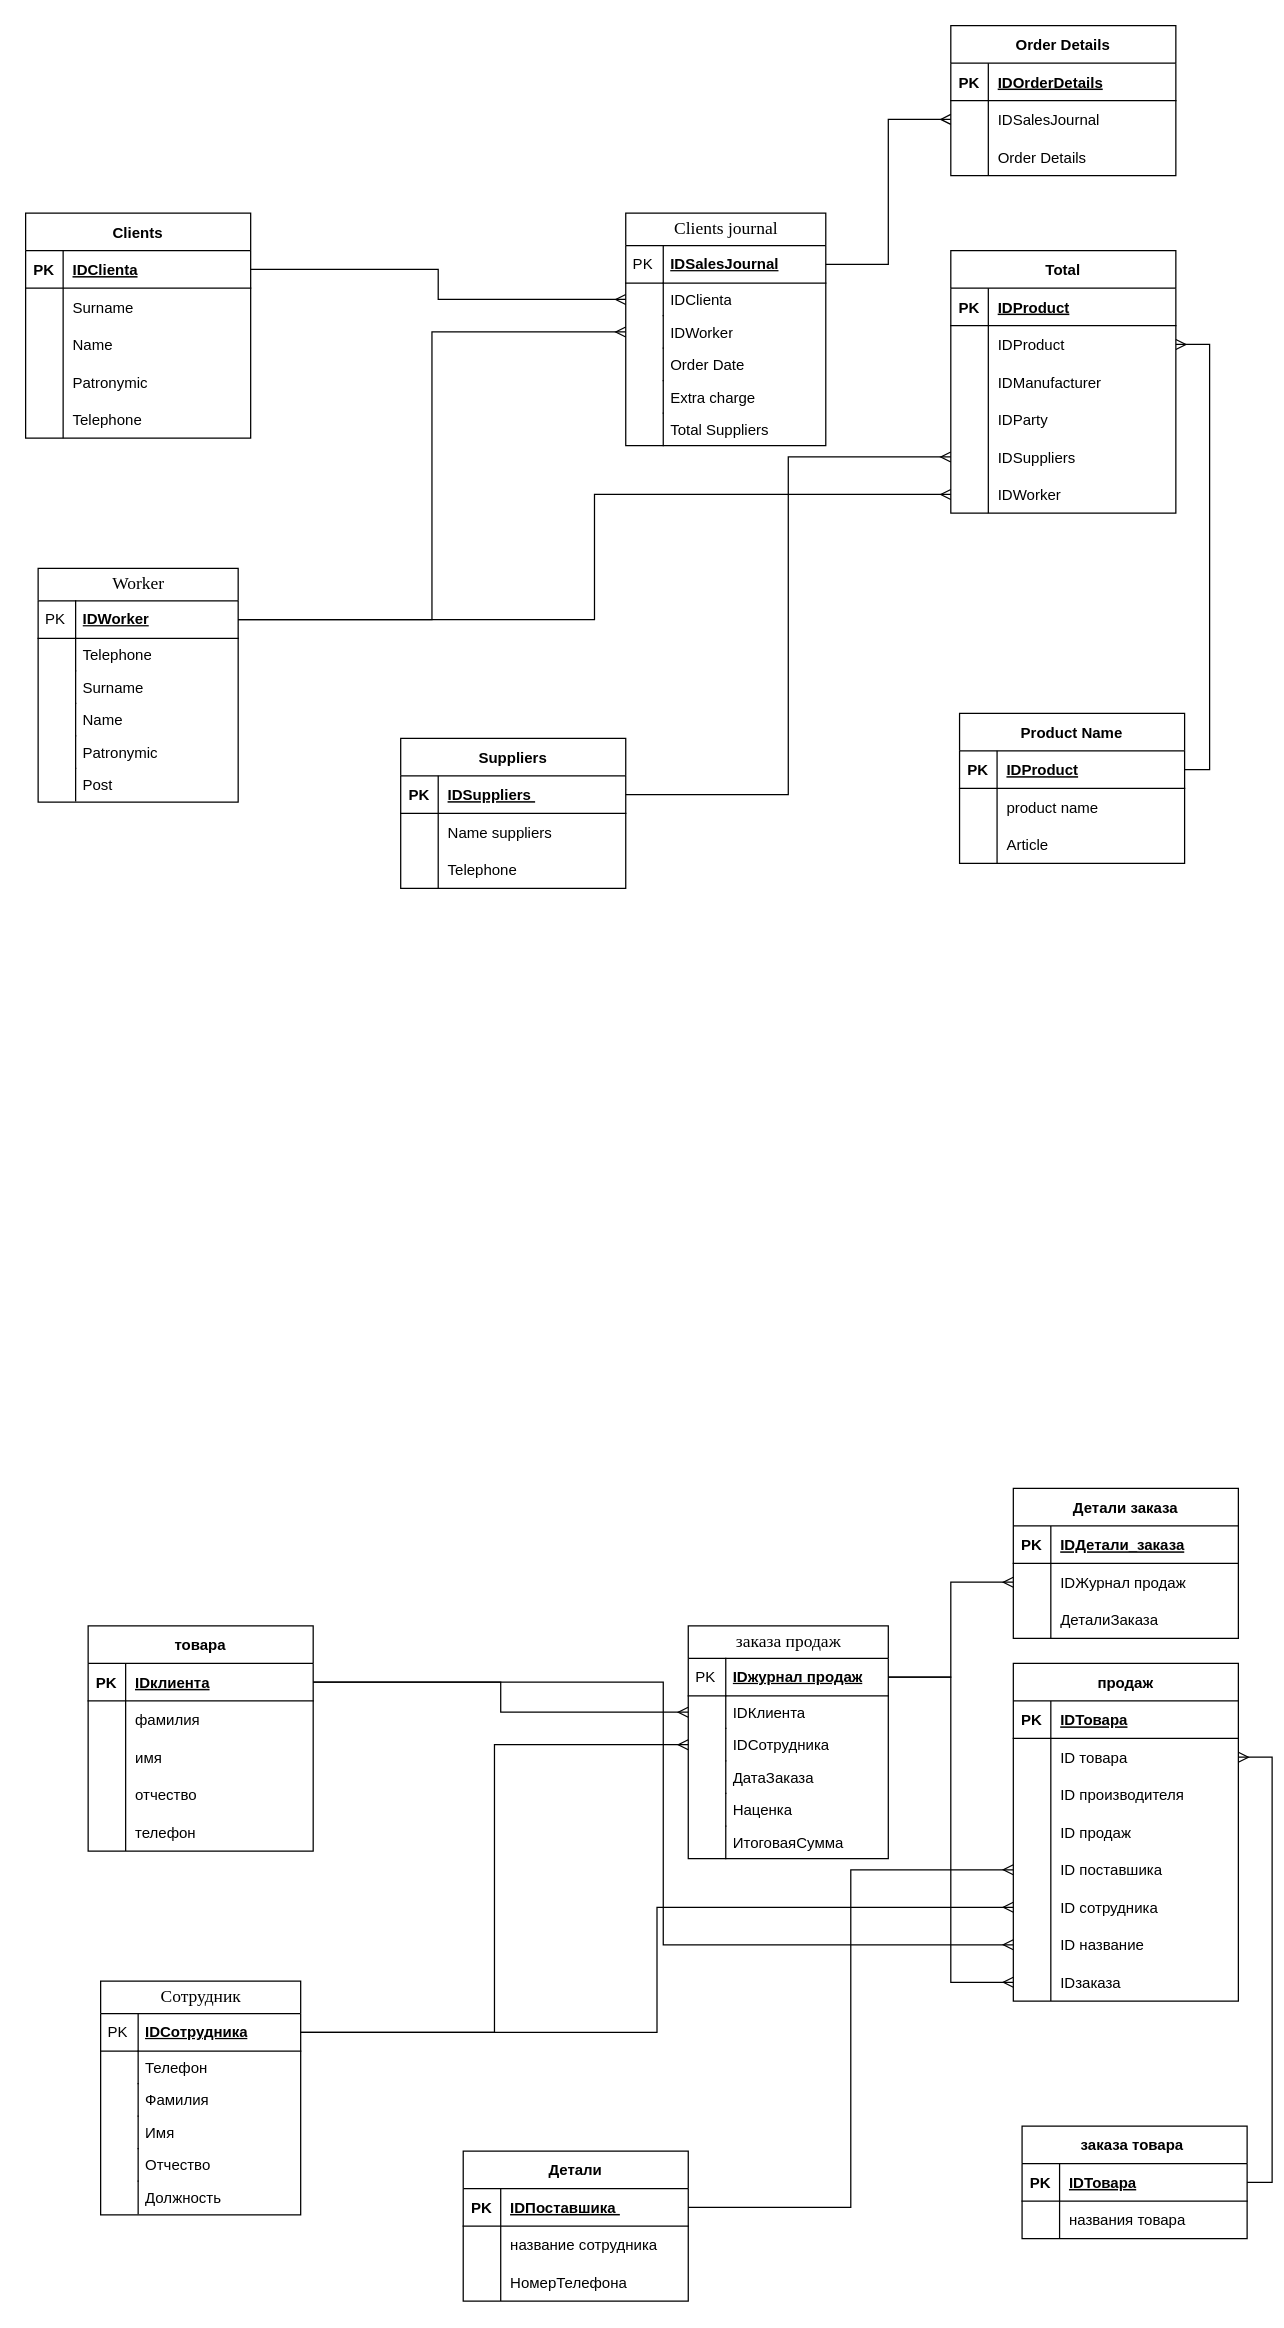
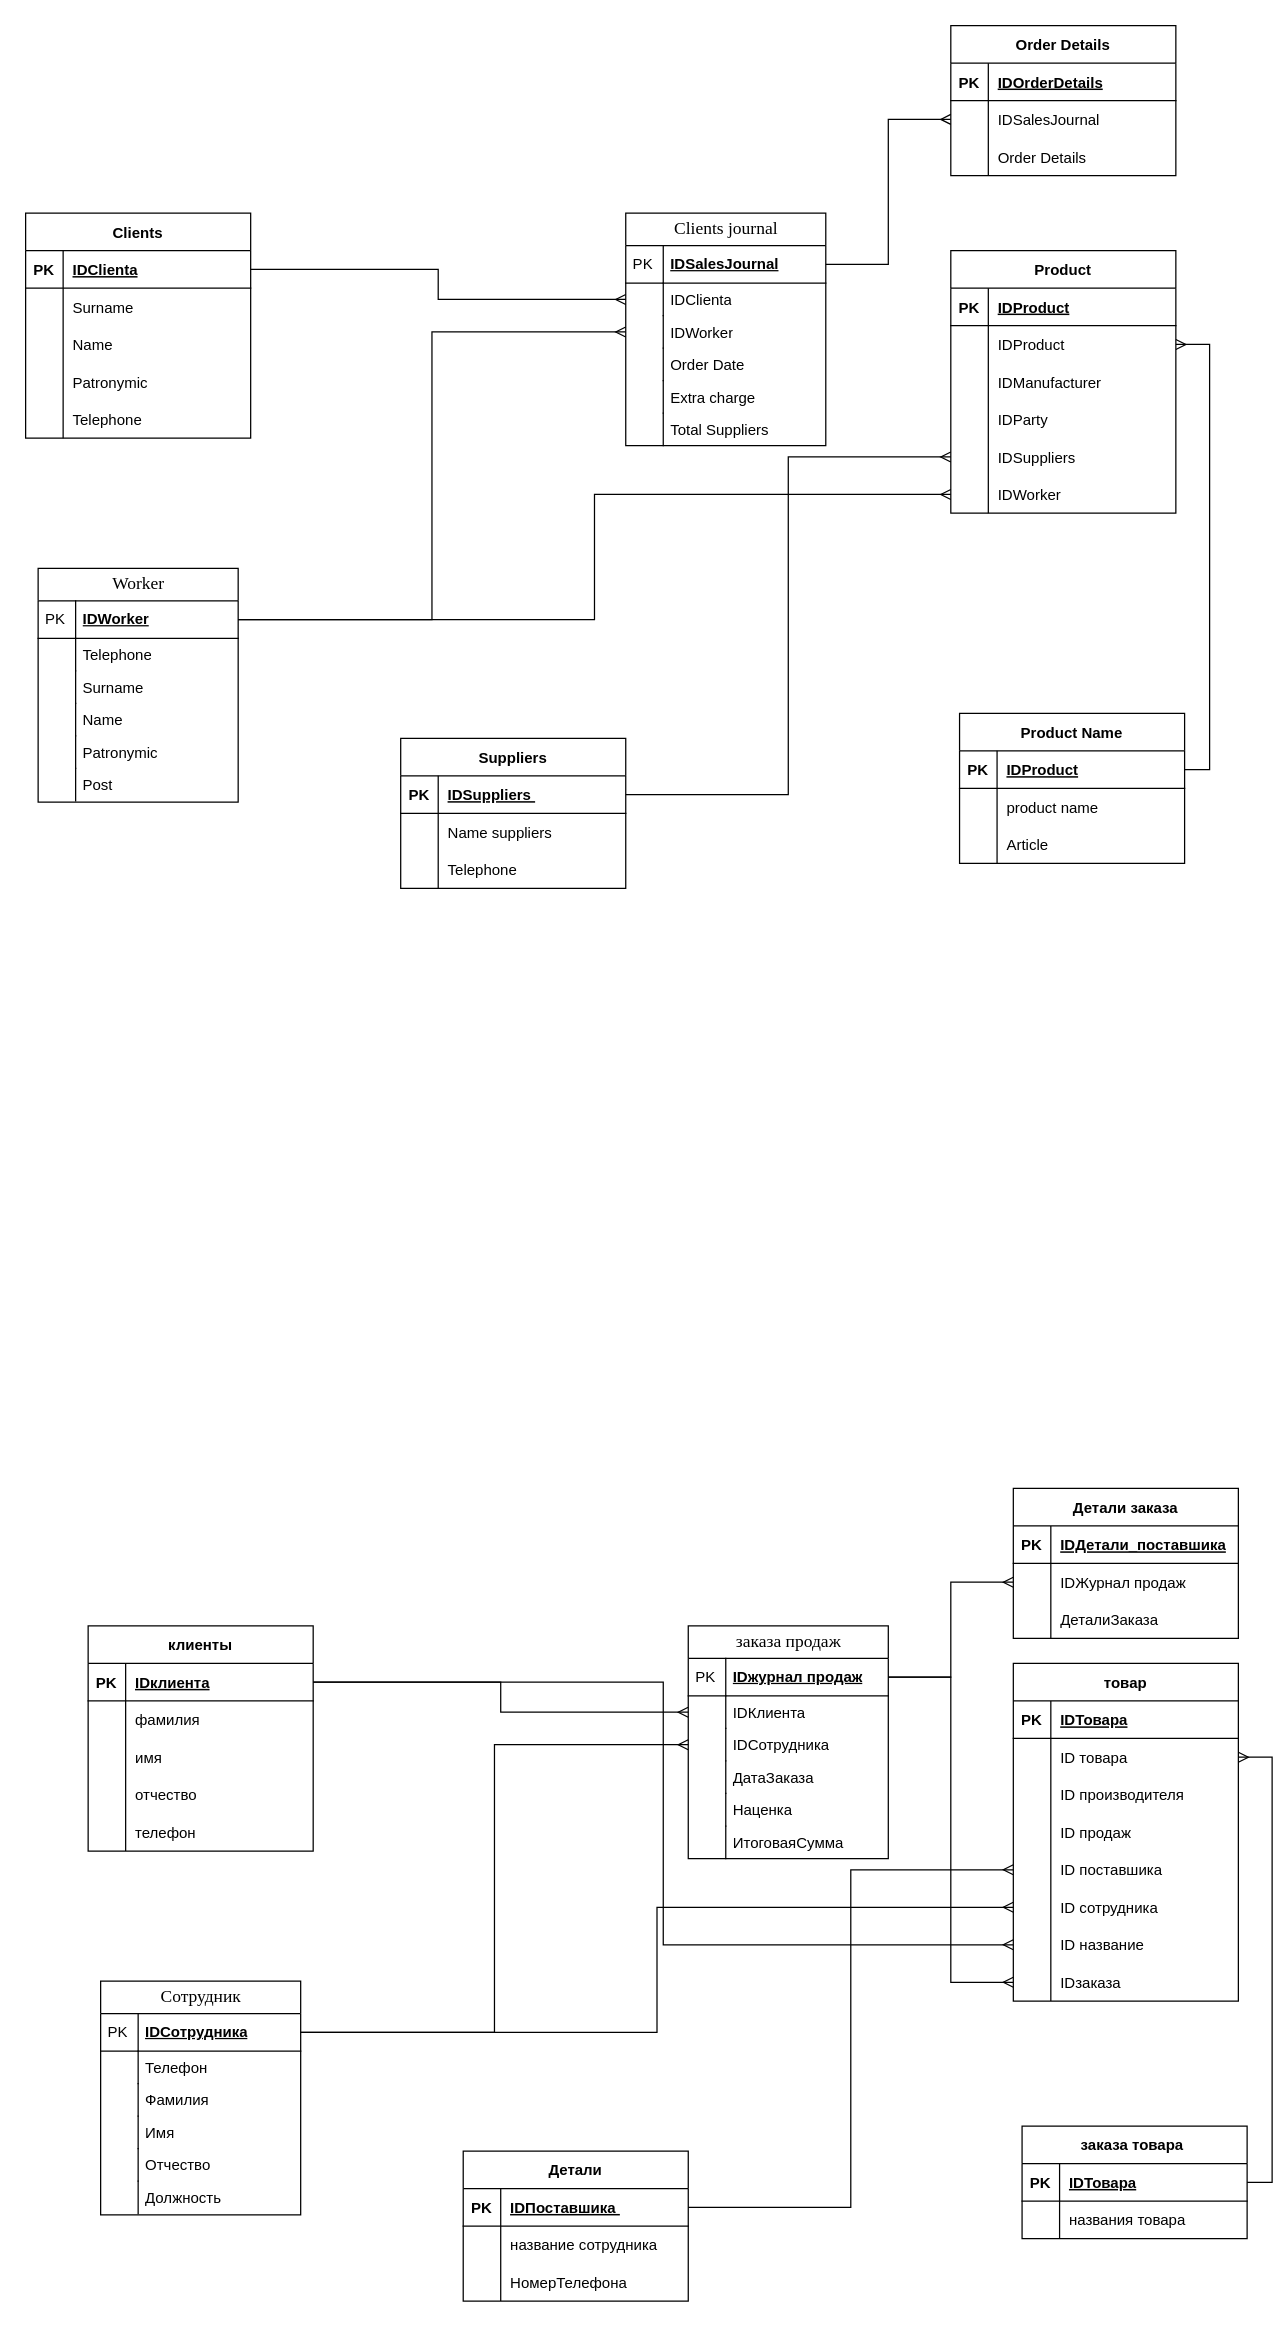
node "Total": label "Total" -> "Product"
node "IDДетали_заказа": label "IDДетали_заказа" -> "IDДетали_поставшика"
node "товара": label "товара" -> "клиенты"
node "продаж": label "продаж" -> "товар"
